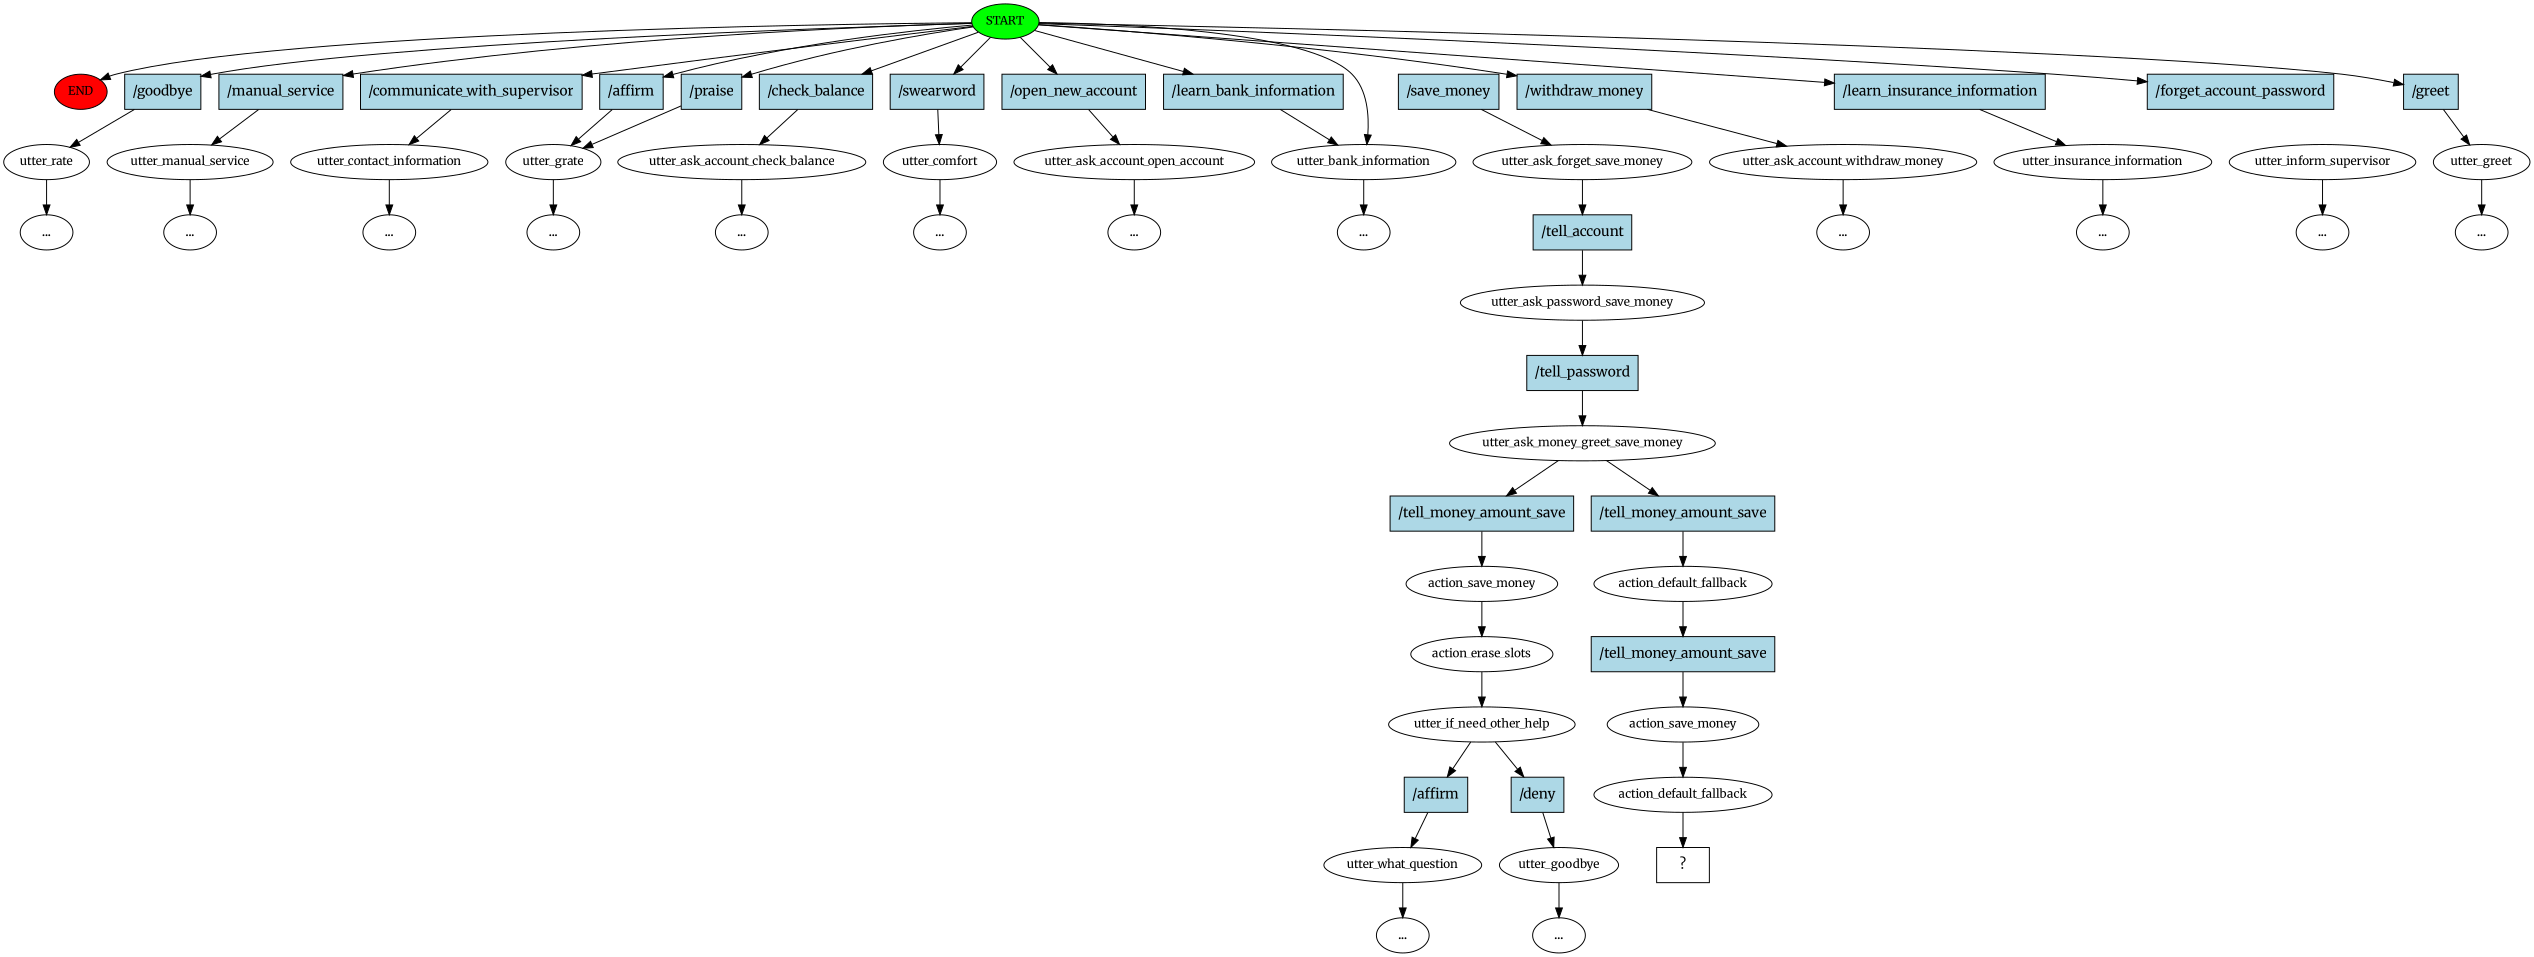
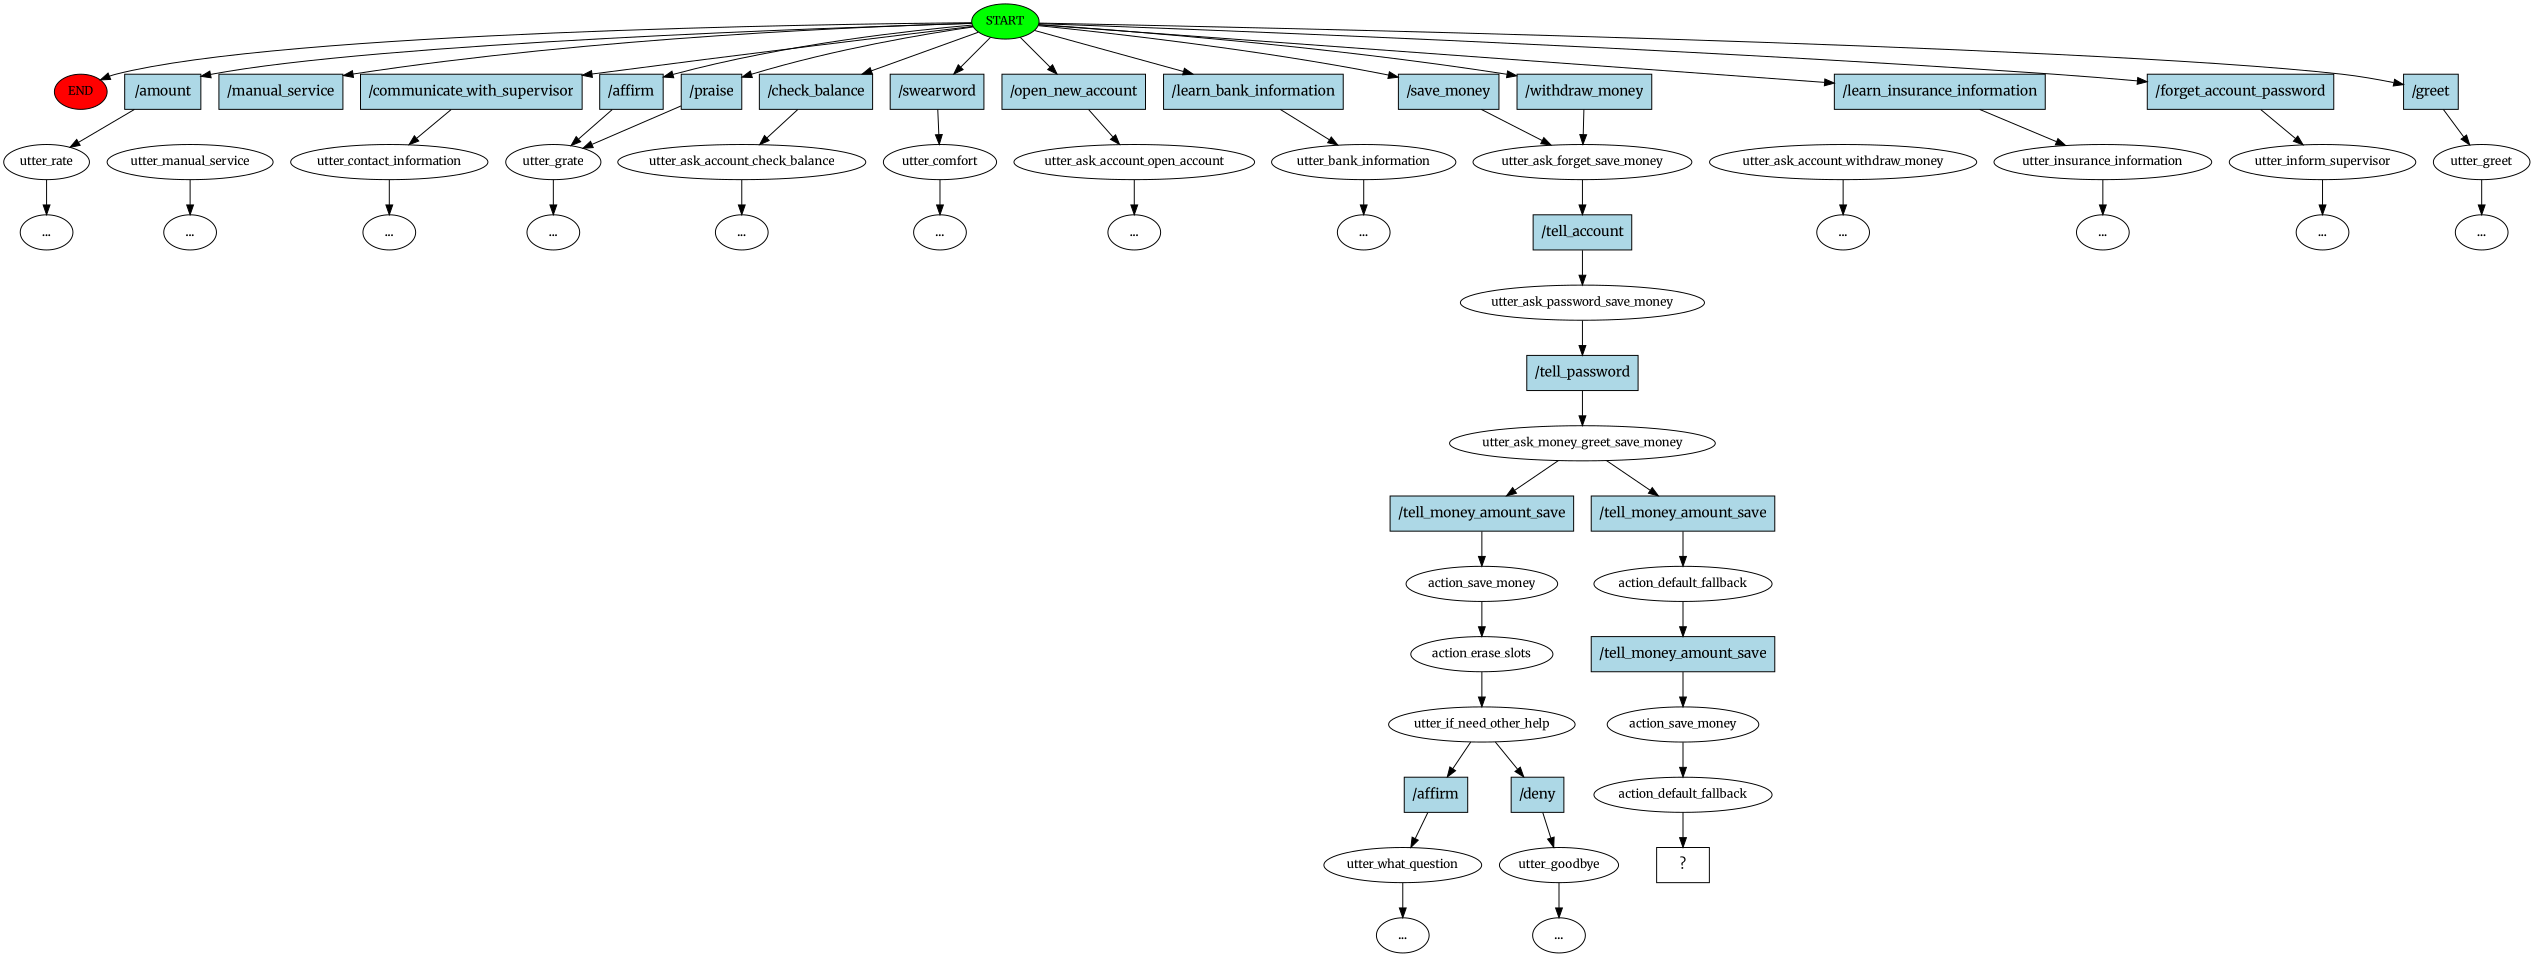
edge "START" -> "utter_bank_information": now "START" -> "/save_money"
node "/goodbye": label "/goodbye" -> "/amount"
edge "/manual_service" -> "utter_manual_service": removed
edge "/forget_account_password" -> "utter_inform_supervisor": added
edge "/withdraw_money" -> "utter_ask_account_withdraw_money": now "/withdraw_money" -> "utter_ask_forget_save_money"
